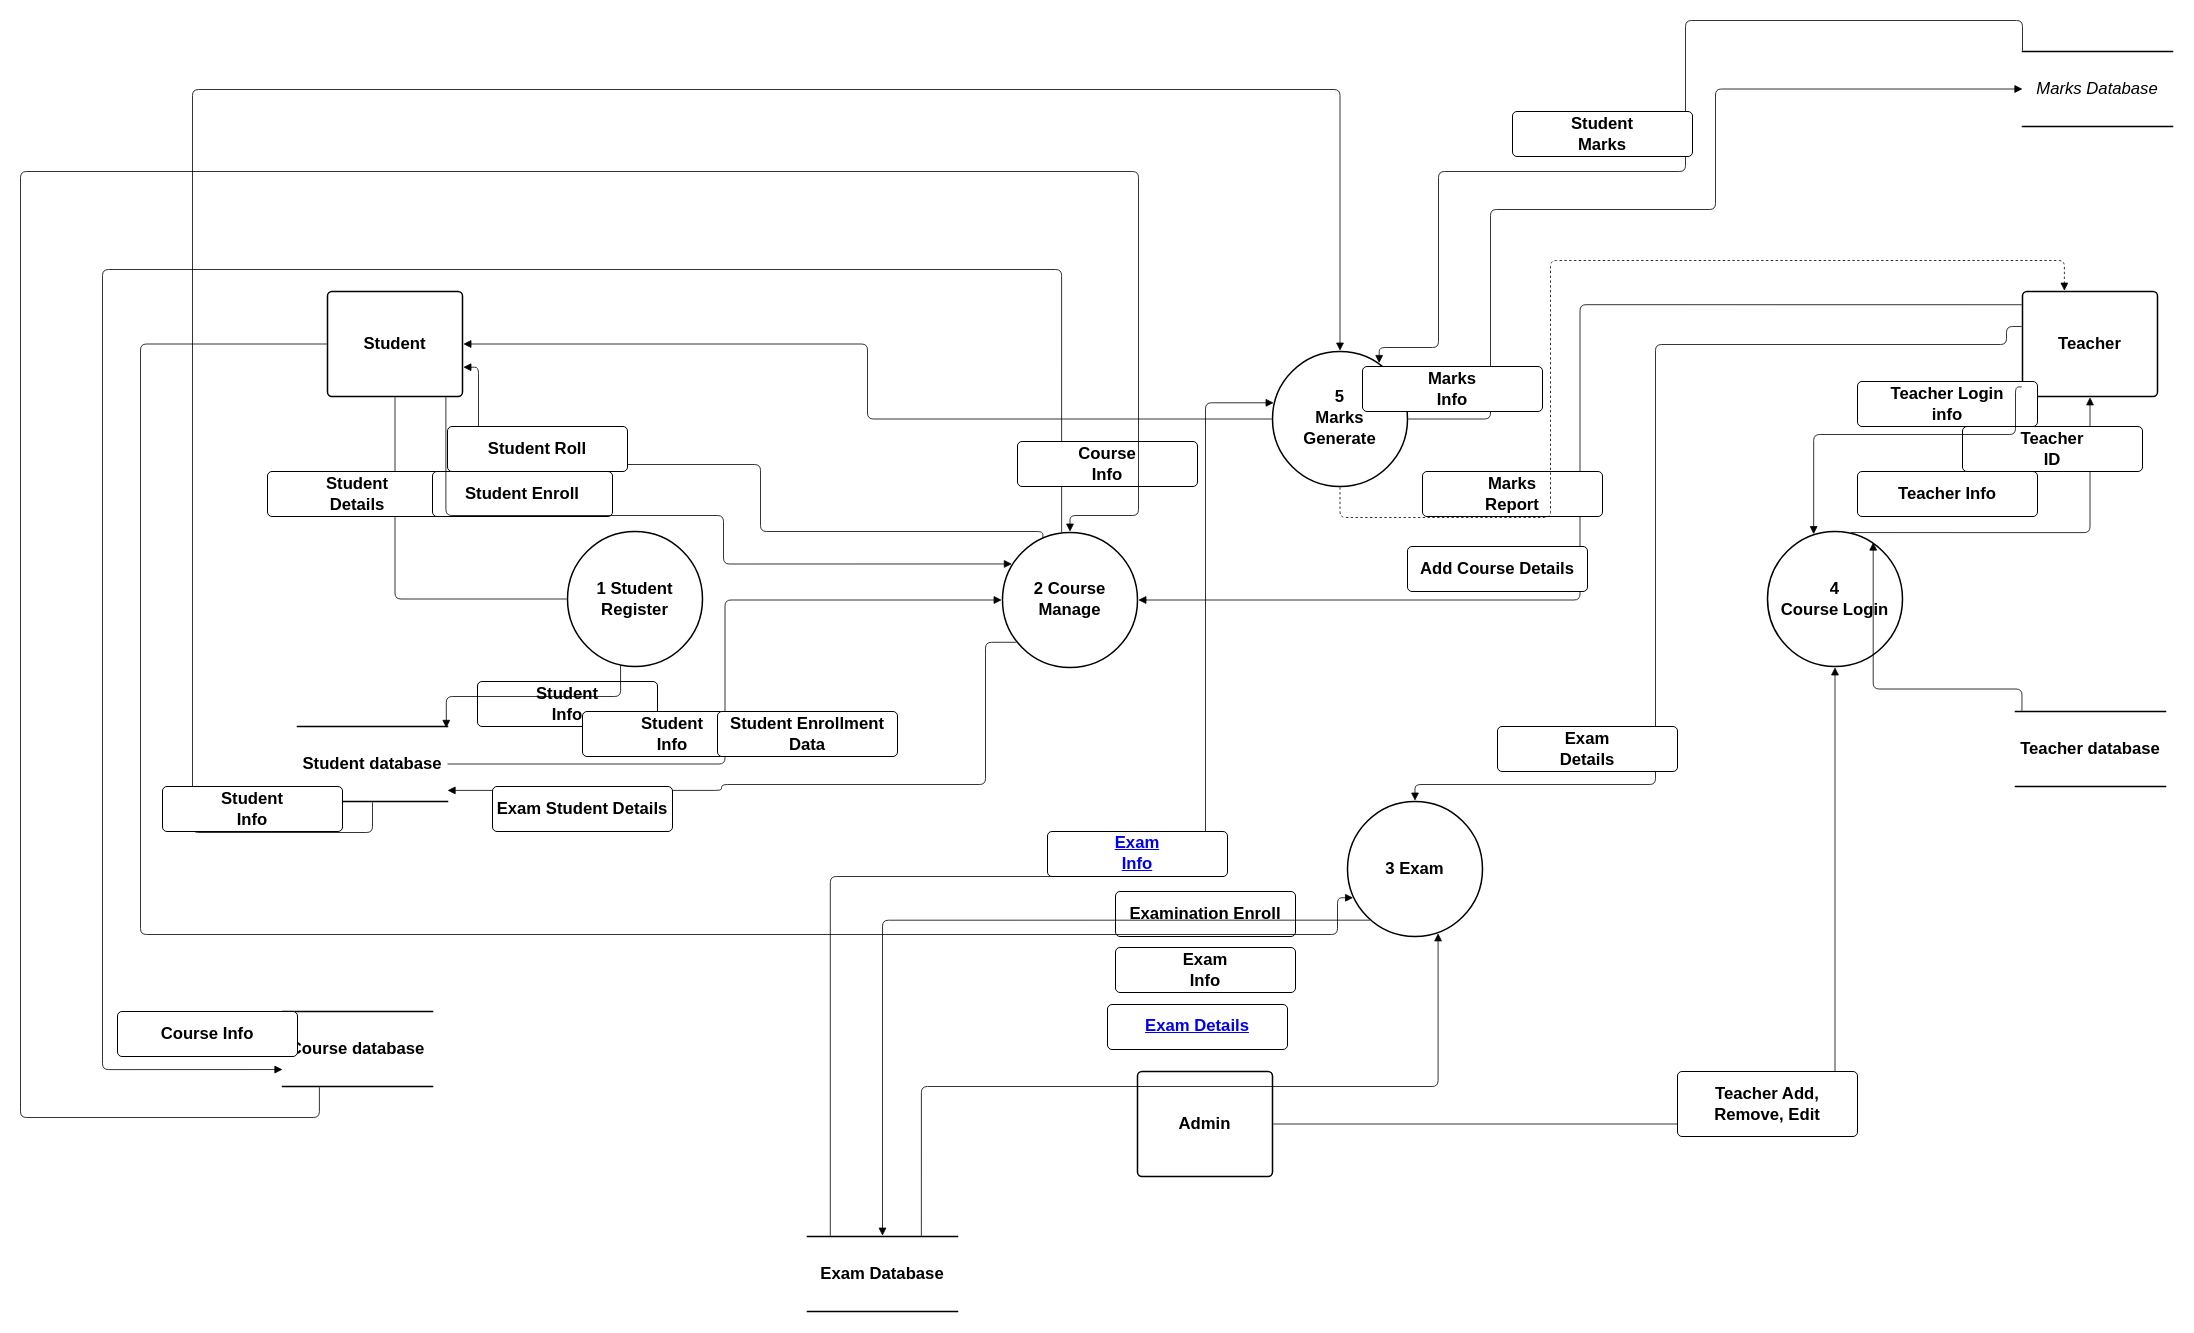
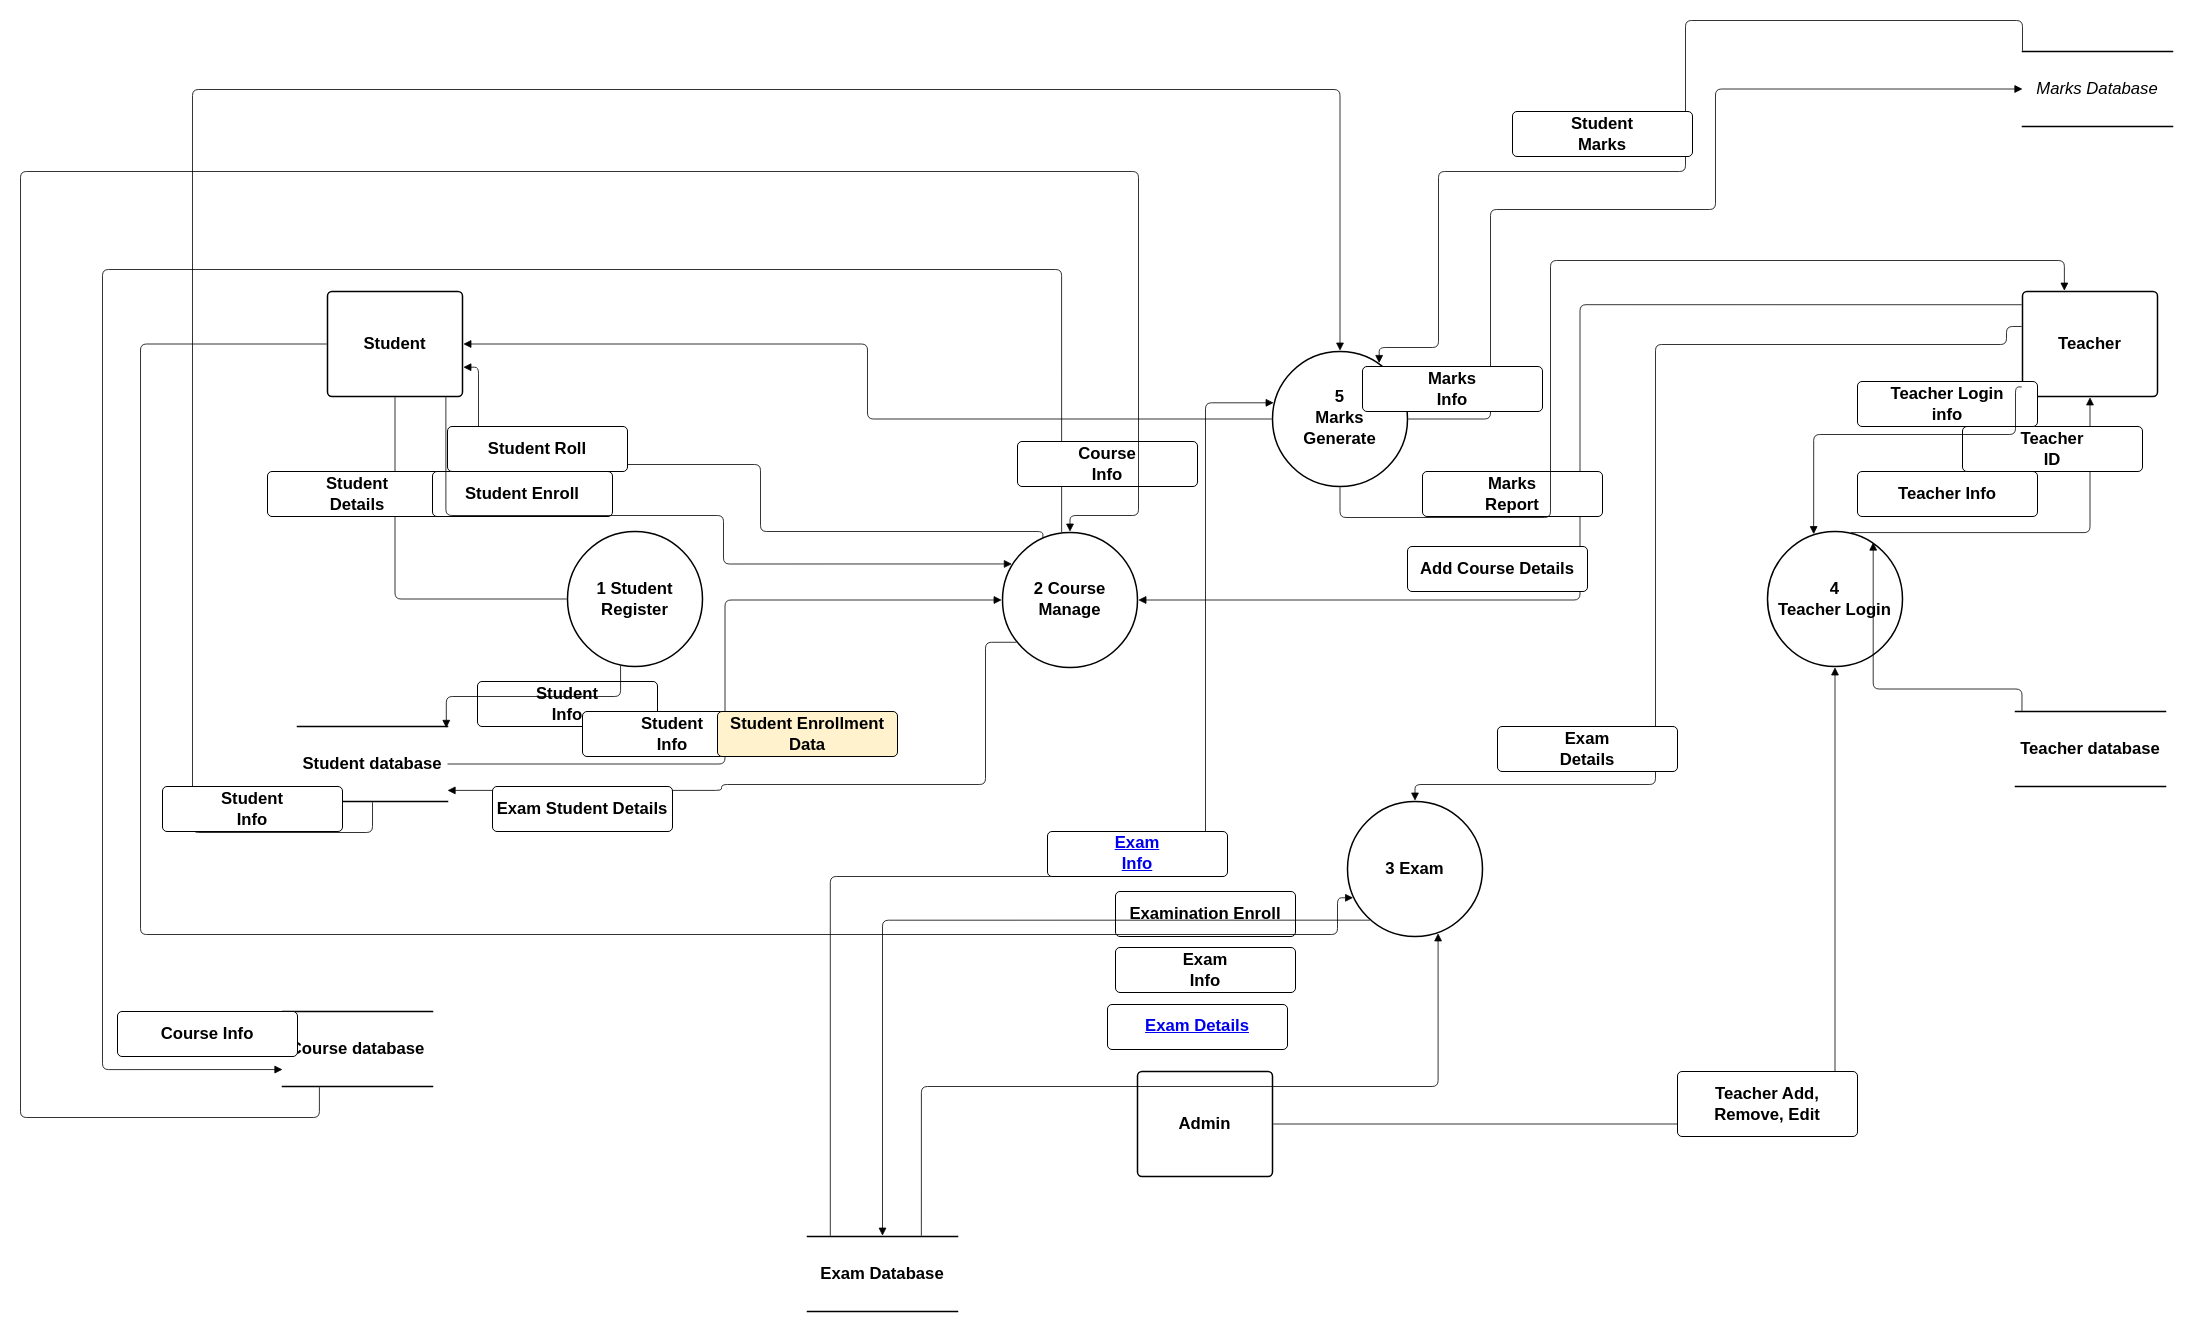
edge "5 Marks Generate" -> "Teacher": style dashed -> solid
node "4 Course Login": label "4 Course Login" -> "4 Teacher Login"
node "Student Enrollment Data": fillcolor #ffffff -> #fff2cc
